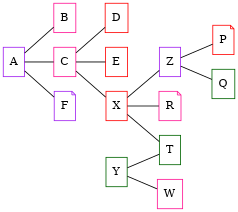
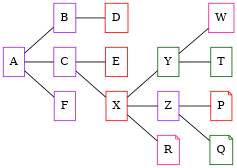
node "B": color deeppink -> purple
edge "D" -- "C": now "D" -- "B"
node "C": color deeppink -> purple
node "Q": shape box -> note
node "F": shape note -> box
edge "X" -- "T": now "X" -- "Y"
